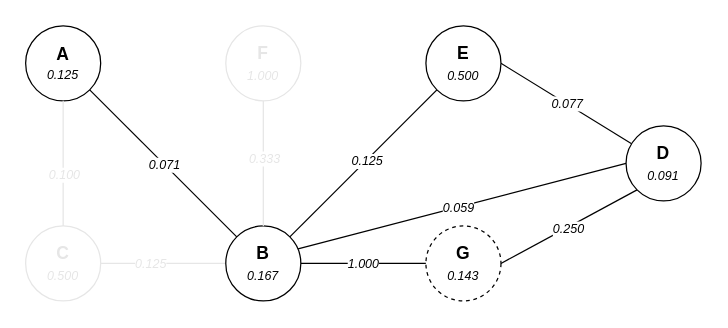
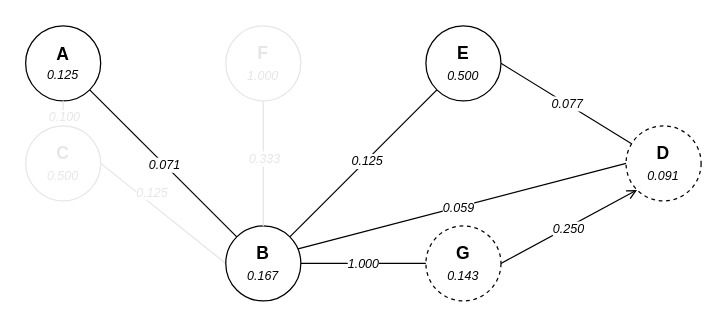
node "D0.091": style solid -> dashed
edge "D0.091" -- "G0.143": arrowhead none -> open
node "C0.500": moved (63, 263) -> (63, 163)
